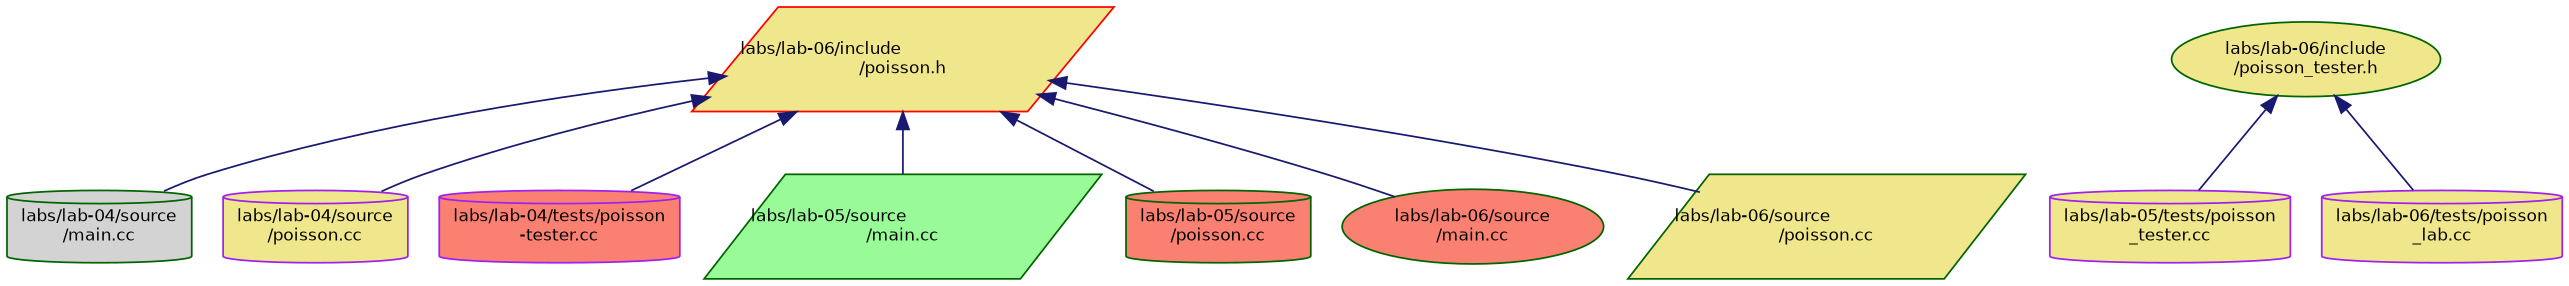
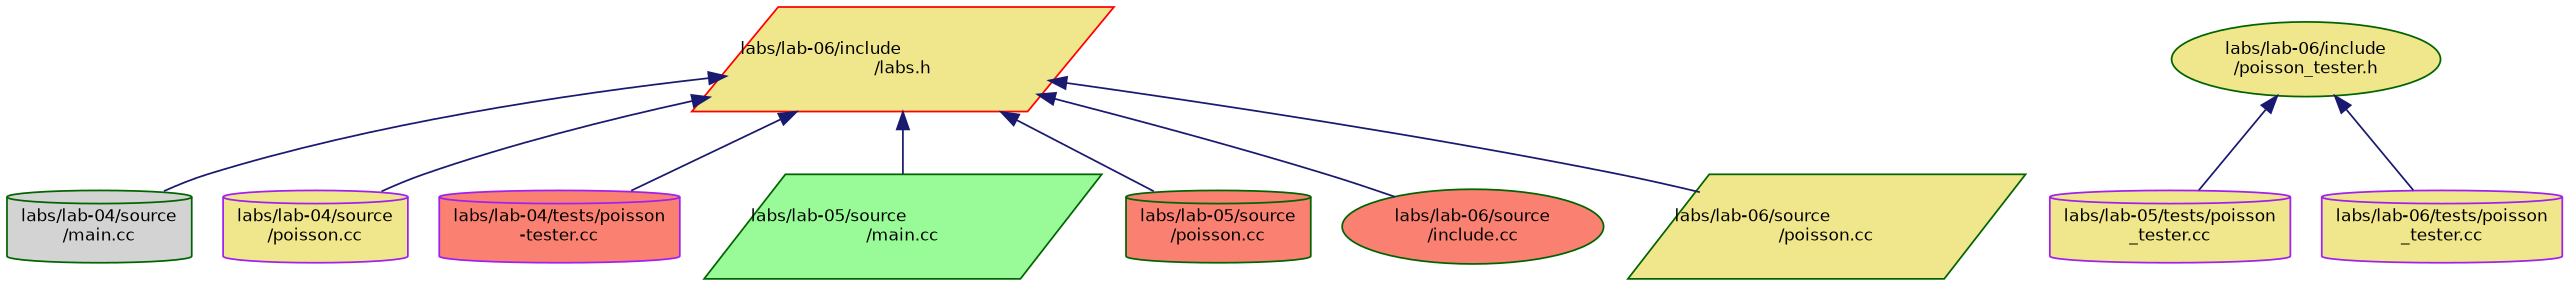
node "labs/lab-06/include /poisson.h": label "labs/lab-06/include /poisson.h" -> "labs/lab-06/include /labs.h"
node "labs/lab-06/source /main.cc": label "labs/lab-06/source /main.cc" -> "labs/lab-06/source /include.cc"
node "labs/lab-06/tests/poisson _lab.cc": label "labs/lab-06/tests/poisson _lab.cc" -> "labs/lab-06/tests/poisson _tester.cc"
